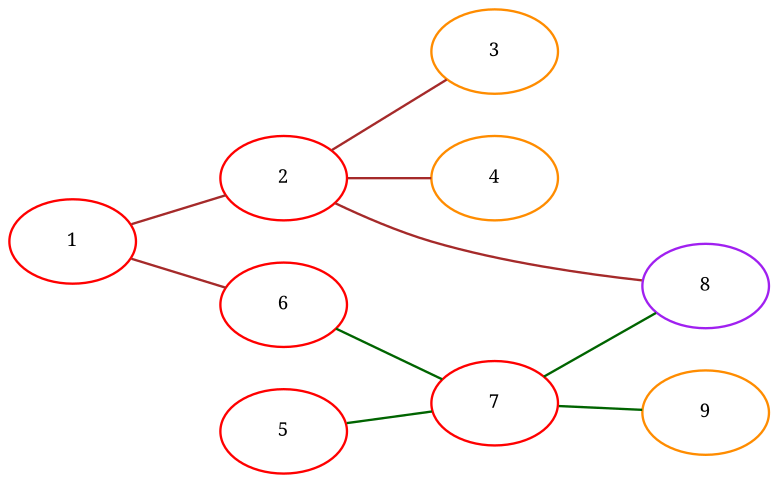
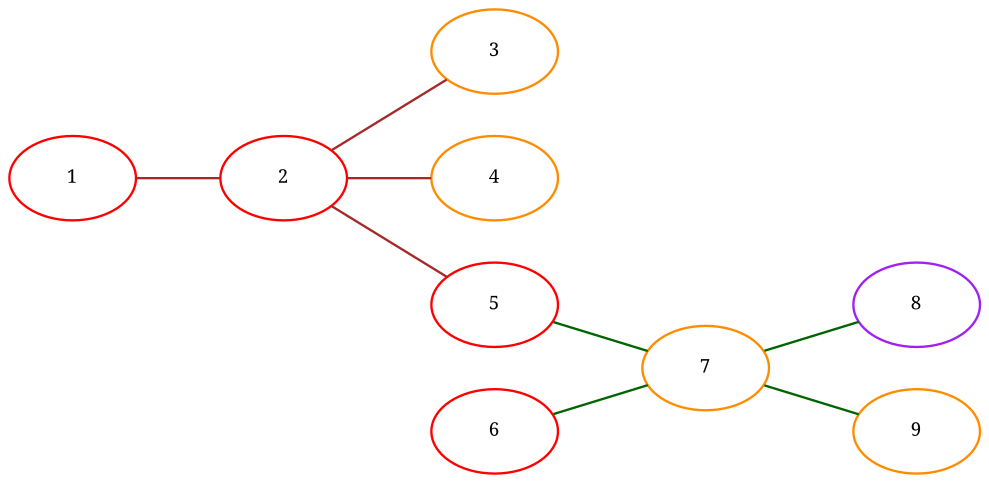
edge "2" -- "8": now "2" -- "5"
edge "1" -- "6": removed
node "7": color red -> darkorange
